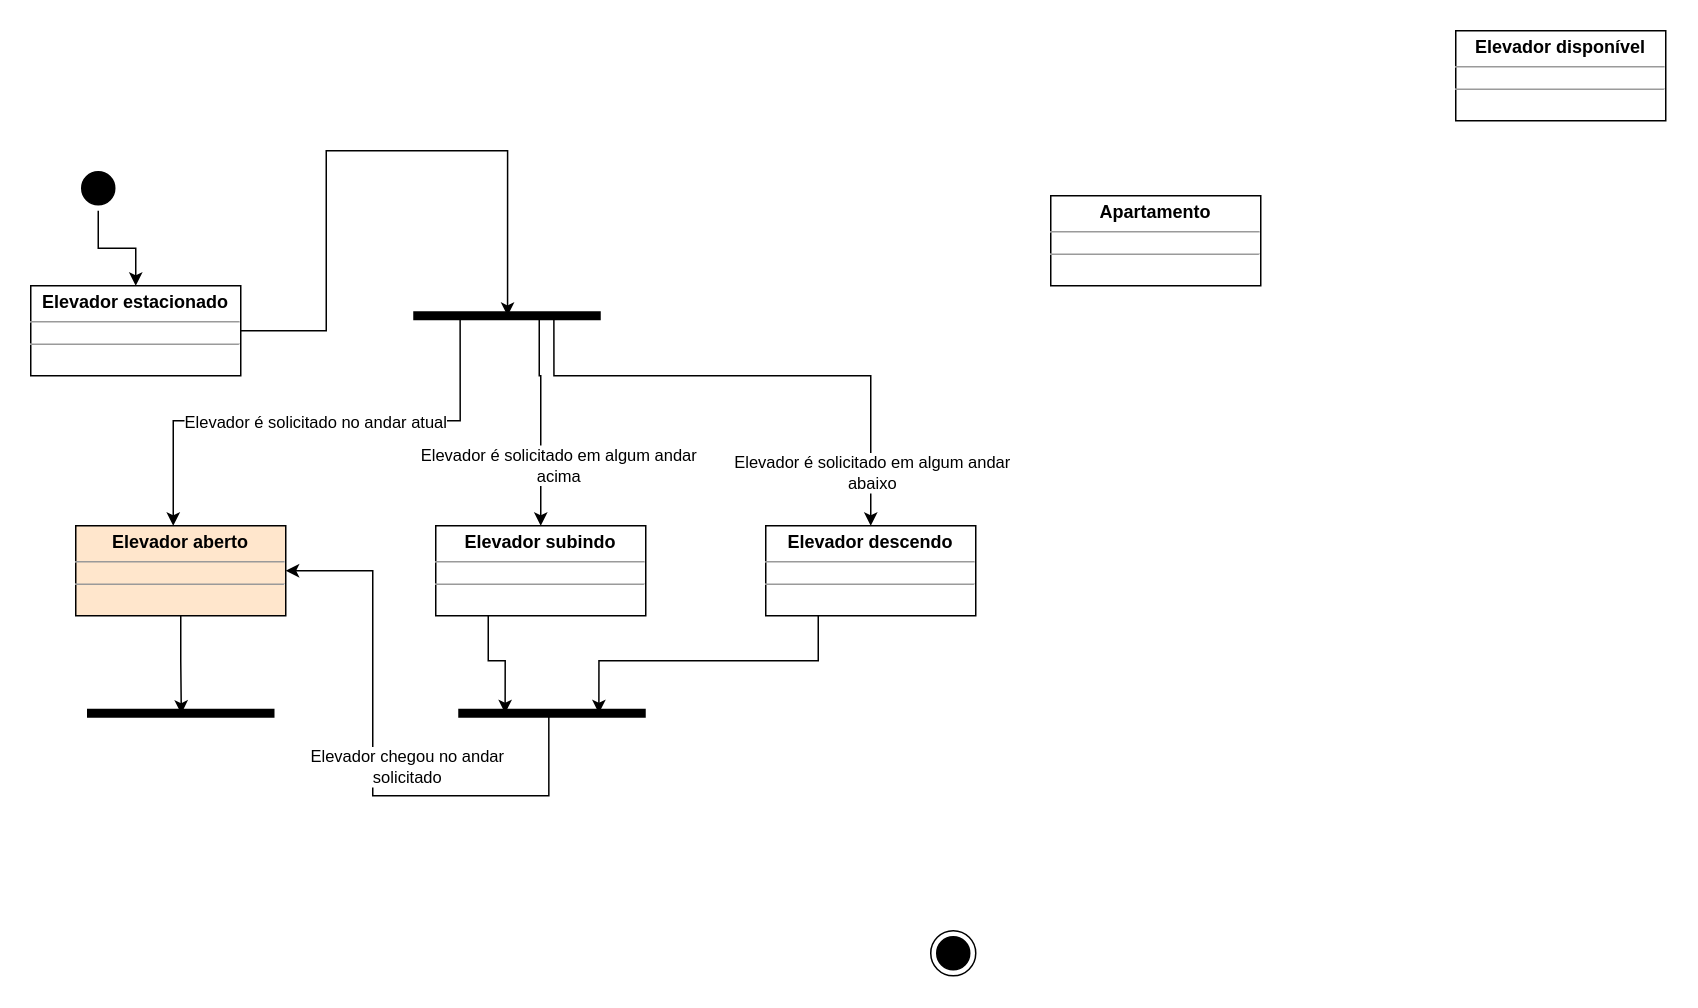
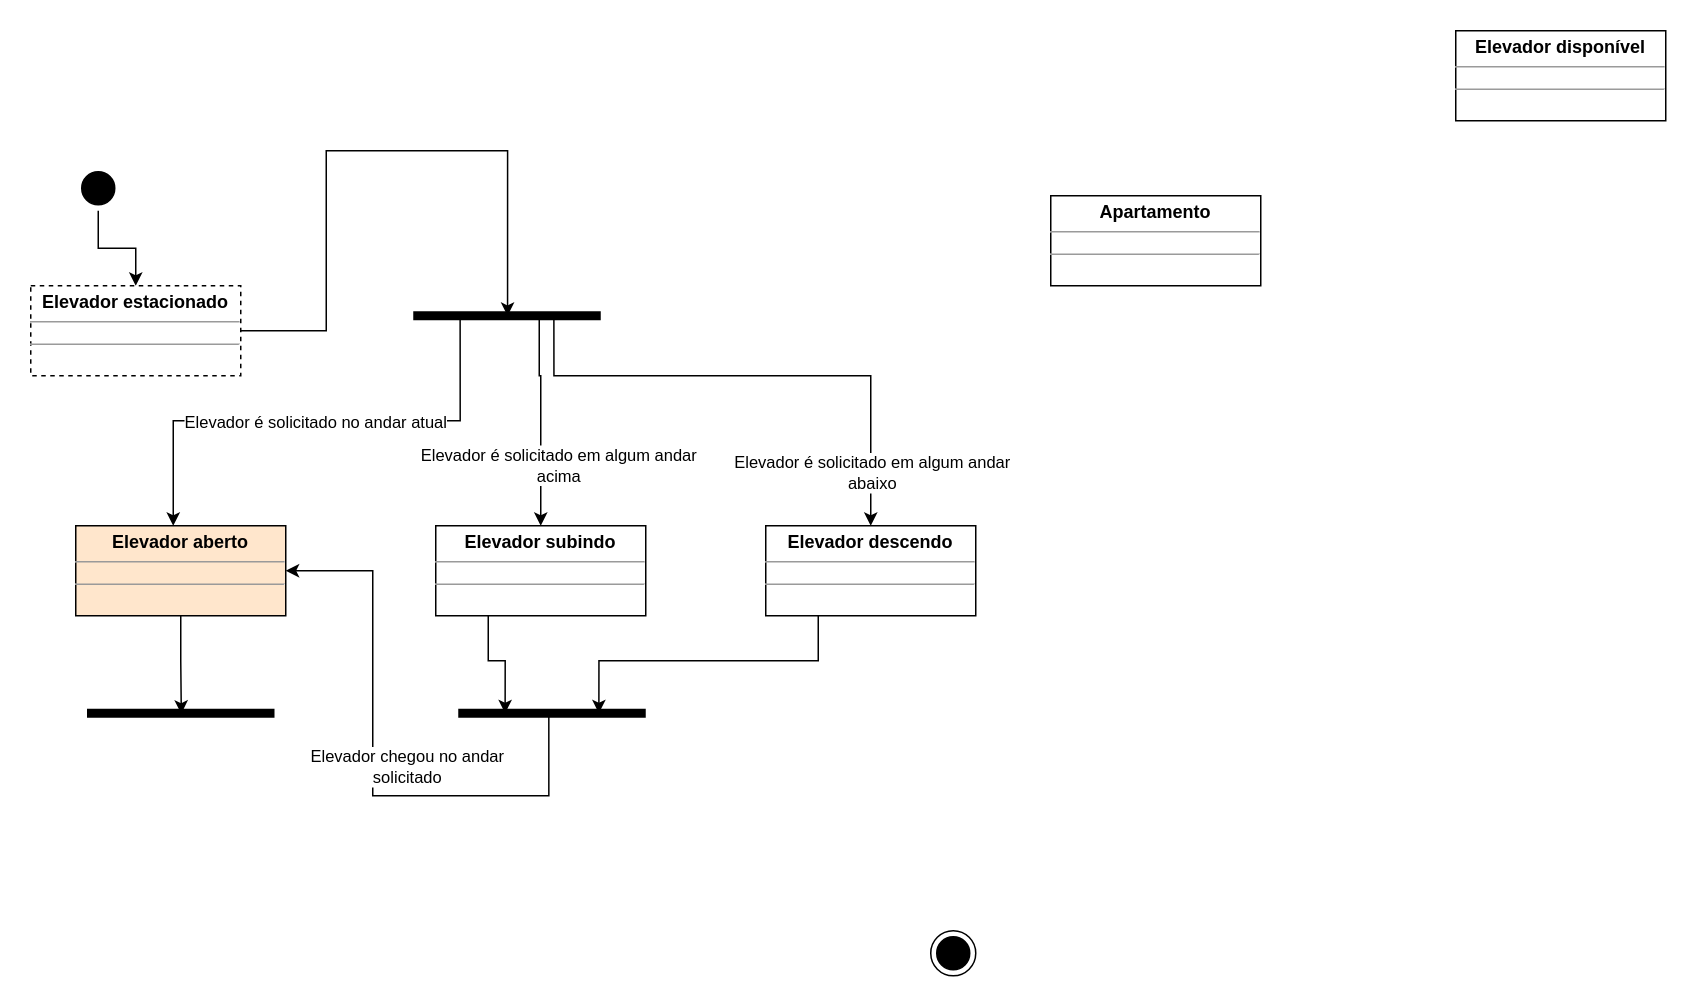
node "Elevador estacionado": style solid -> dashed
